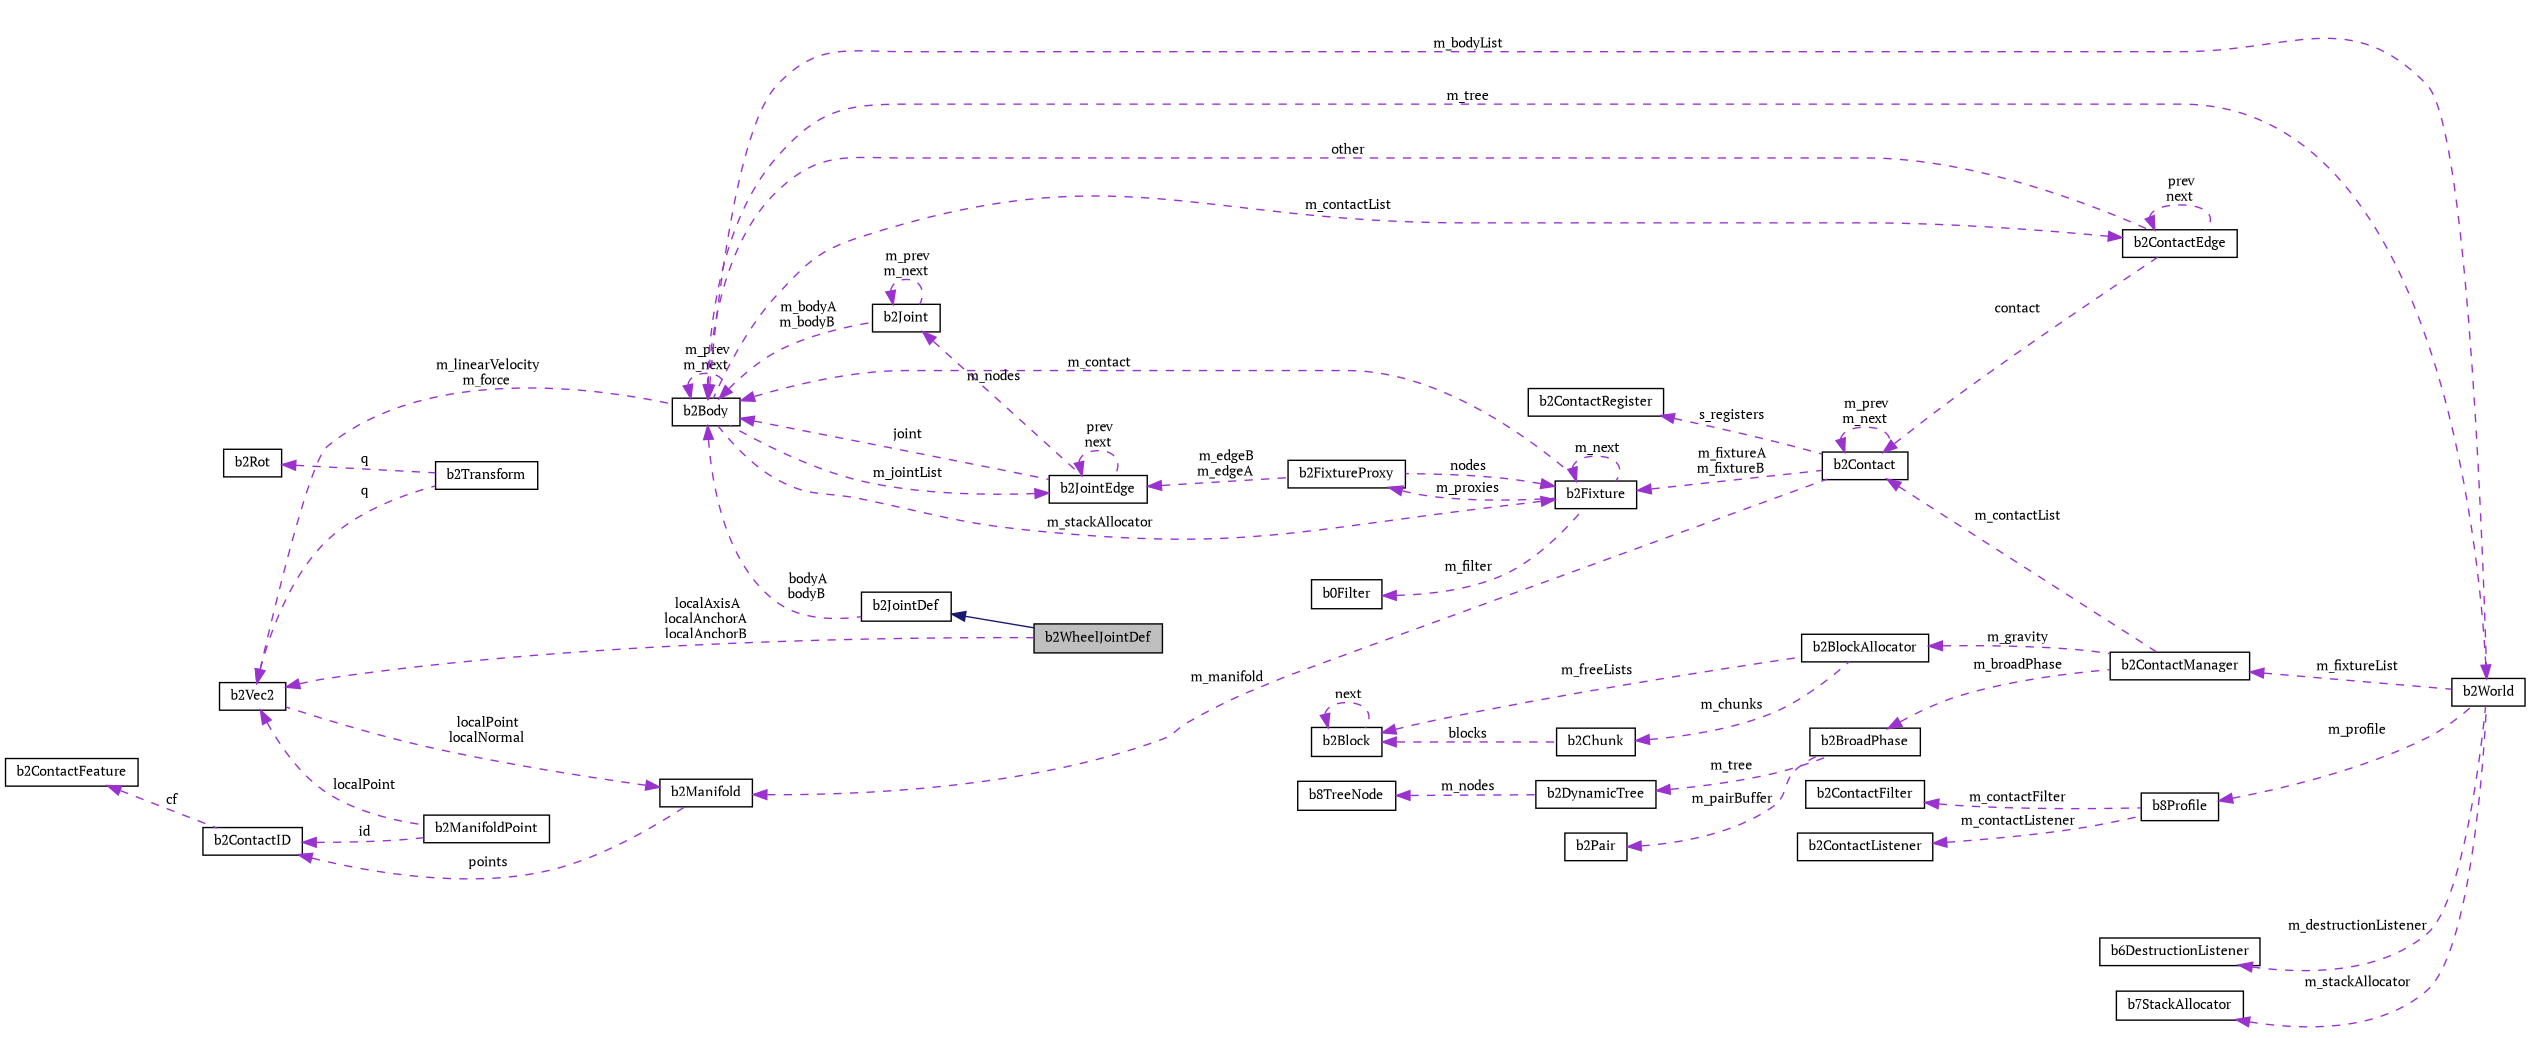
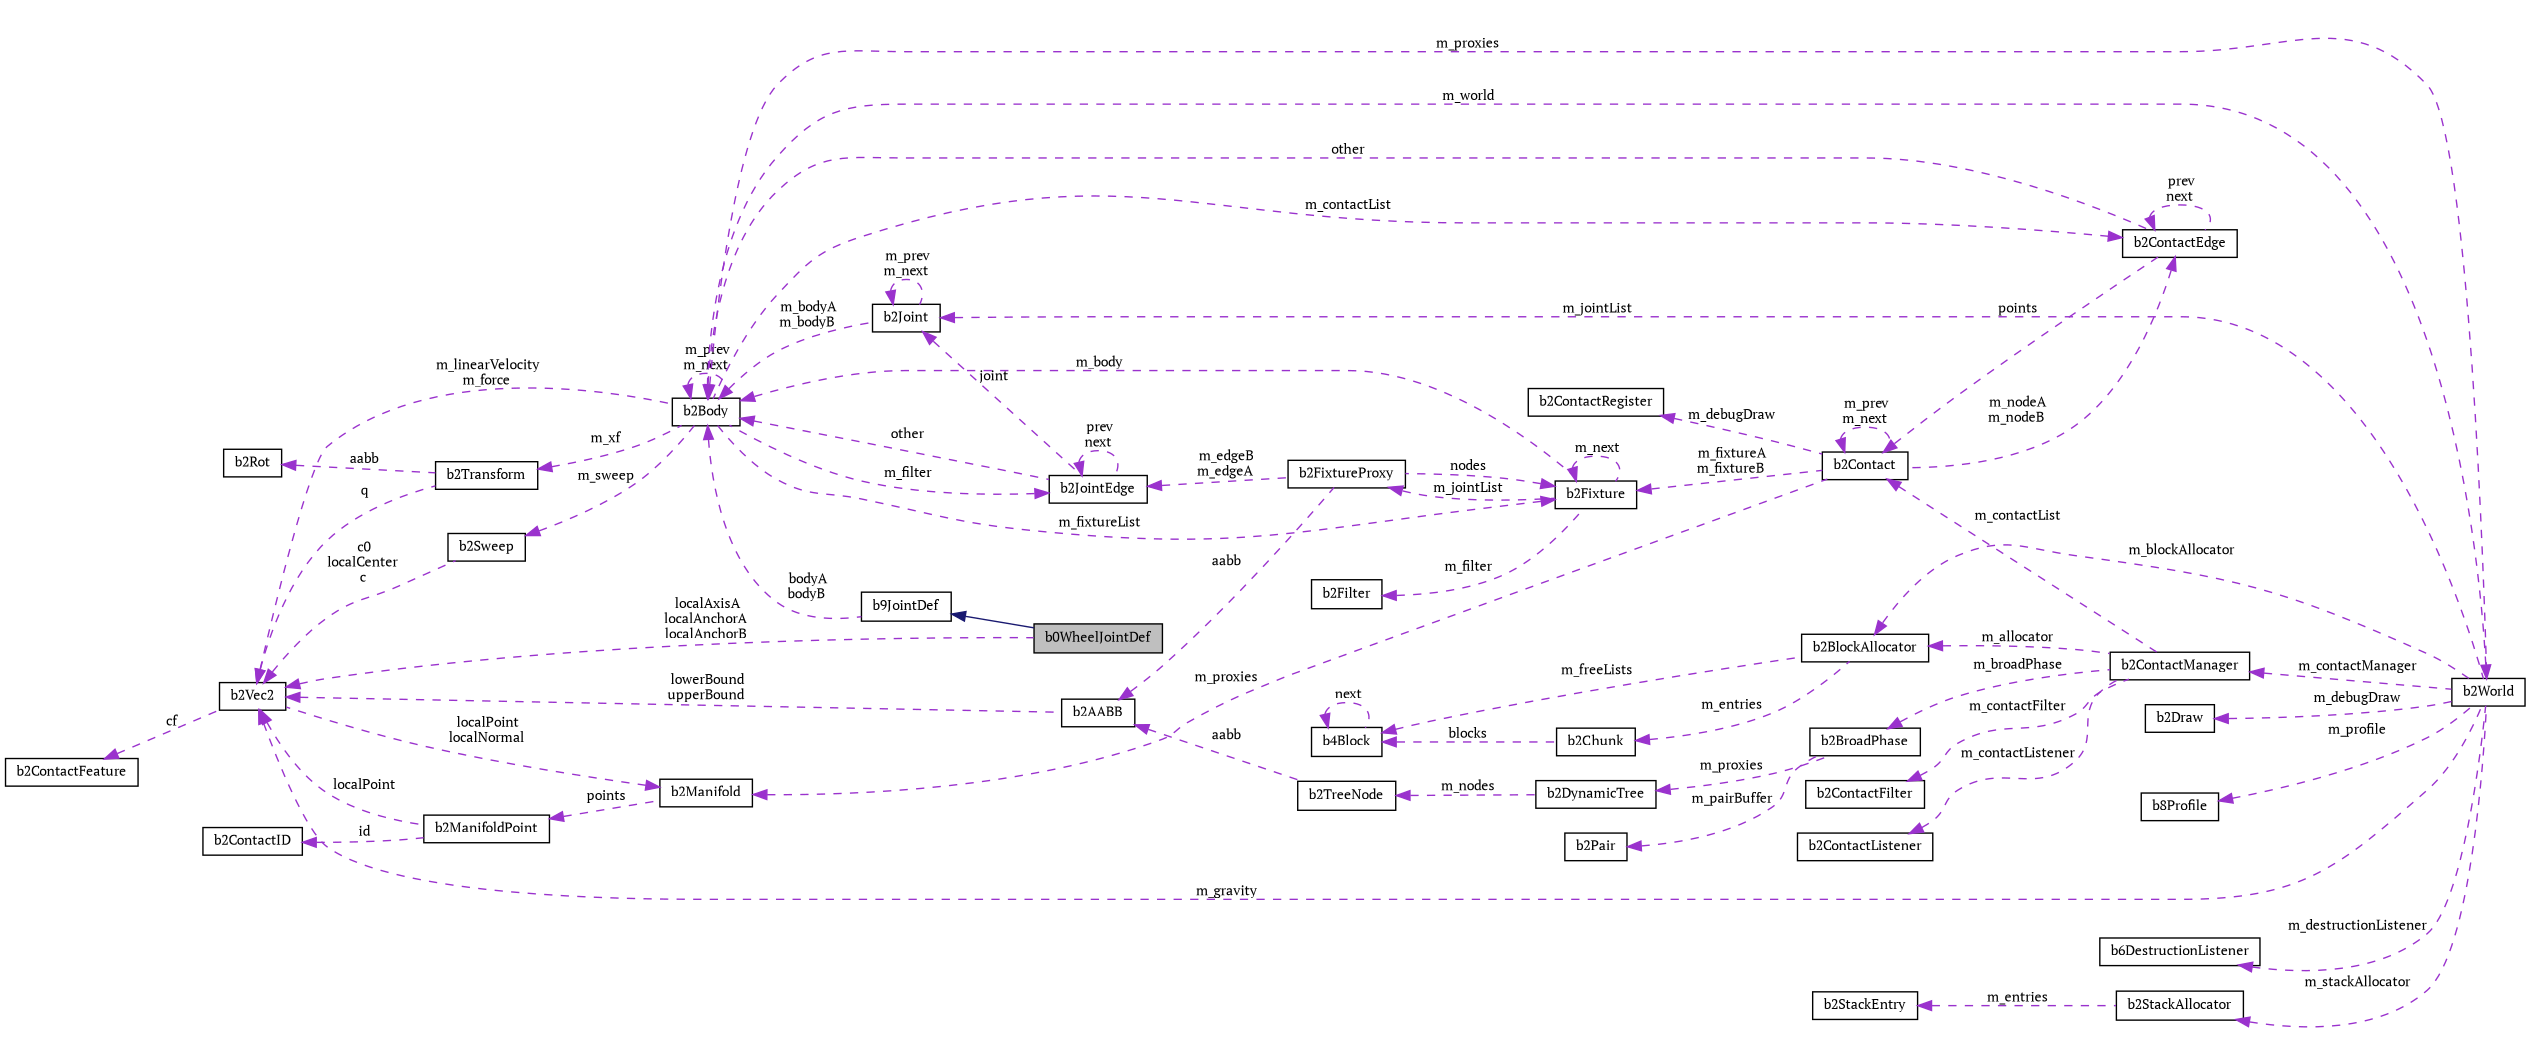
edge "b2World" -> "b2Body": label " m_bodyList" -> " m_proxies"
edge "b2Body" -> "b2World": label " m_tree" -> " m_world"
edge "b2ContactEdge" -> "b2Contact": label " contact" -> " points"
edge "b2World" -> "b2Joint": added, label "m_jointList"
edge "b2Fixture" -> "b2Body": label " m_contact" -> " m_body"
edge "b2JointEdge" -> "b2Joint": label " m_nodes" -> " joint"
edge "b2Contact" -> "b2ContactRegister": label " s_registers" -> " m_debugDraw"
edge "b2Contact" -> "b2ContactEdge": added, label "m_nodeA m_nodeB"
edge "b2JointEdge" -> "b2Body": label " joint" -> " other"
edge "b2Body" -> "b2Transform": added, label "m_xf"
edge "b2Transform" -> "b2Rot": label " q" -> " aabb"
edge "b2Body" -> "b2JointEdge": label " m_jointList" -> " m_filter"
edge "b2Fixture" -> "b2FixtureProxy": label " m_proxies" -> " m_jointList"
edge "b2Body" -> "b2Fixture": label " m_stackAllocator" -> " m_fixtureList"
node "b2Sweep": added
edge "b2World" -> "b2BlockAllocator": added, label "m_blockAllocator"
node "b0Filter": label "b0Filter" -> "b2Filter"
node "b2JointDef": label "b2JointDef" -> "b9JointDef"
node "b2WheelJointDef": label "b2WheelJointDef" -> "b0WheelJointDef"
edge "b2ContactManager" -> "b2BlockAllocator": label " m_gravity" -> " m_allocator"
edge "b2World" -> "b2ContactManager": label " m_fixtureList" -> " m_contactManager"
edge "b2Contact" -> "b2Manifold": label " m_manifold" -> " m_proxies"
edge "b2BlockAllocator" -> "b2Chunk": label " m_chunks" -> " m_entries"
node "b2AABB": added
node "b2Draw": added
node "b2Block": label "b2Block" -> "b4Block"
edge "b2BroadPhase" -> "b2DynamicTree": label " m_tree" -> " m_proxies"
node "b8TreeNode": label "b8TreeNode" -> "b2TreeNode"
edge "b8Profile" -> "b2ContactFilter": now "b2ContactManager" -> "b2ContactFilter"
edge "b2ContactID" -> "b2ContactFeature": now "b2Vec2" -> "b2ContactFeature"
edge "b8Profile" -> "b2ContactListener": now "b2ContactManager" -> "b2ContactListener"
edge "b2Manifold" -> "b2ContactID": now "b2Manifold" -> "b2ManifoldPoint"
edge "b2World" -> "b2Vec2": added, label "m_gravity"
node "b2StackEntry": added
node "b7StackAllocator": label "b7StackAllocator" -> "b2StackAllocator"
